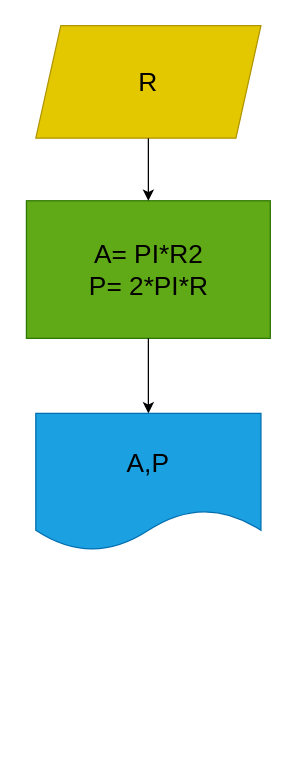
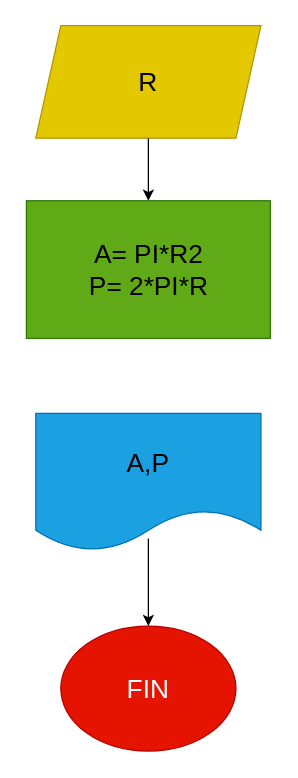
edge "A= PI*R2 P= 2*PI*R" -> "A,P": removed
edge "A,P" -> "FIN": added
node "FIN": added
